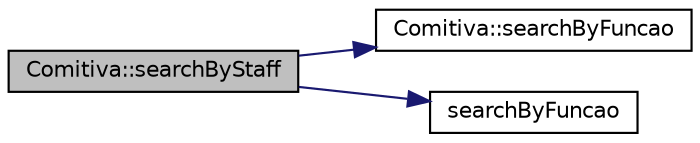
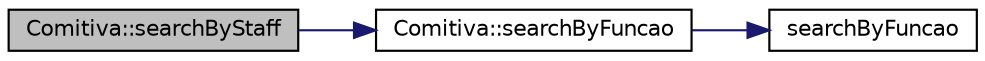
edge "Comitiva::searchByStaff" -> "searchByFuncao": now "Comitiva::searchByFuncao" -> "searchByFuncao"
